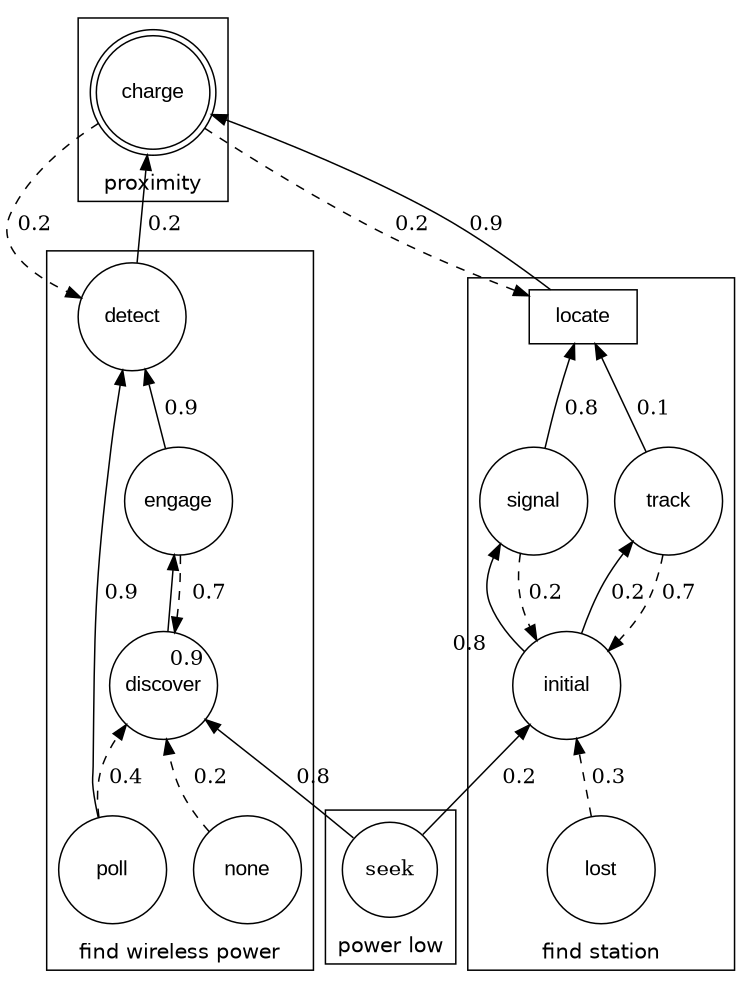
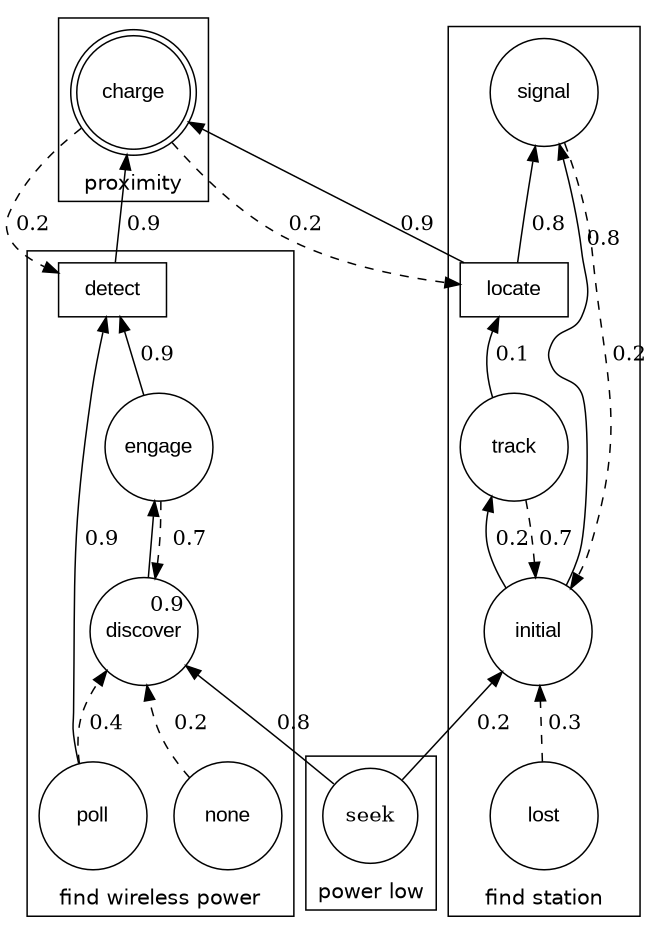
edge "detect" -> "charge": label " 0.2" -> " 0.9"
node "detect": shape circle -> box
edge "signal" -> "locate": reversed
